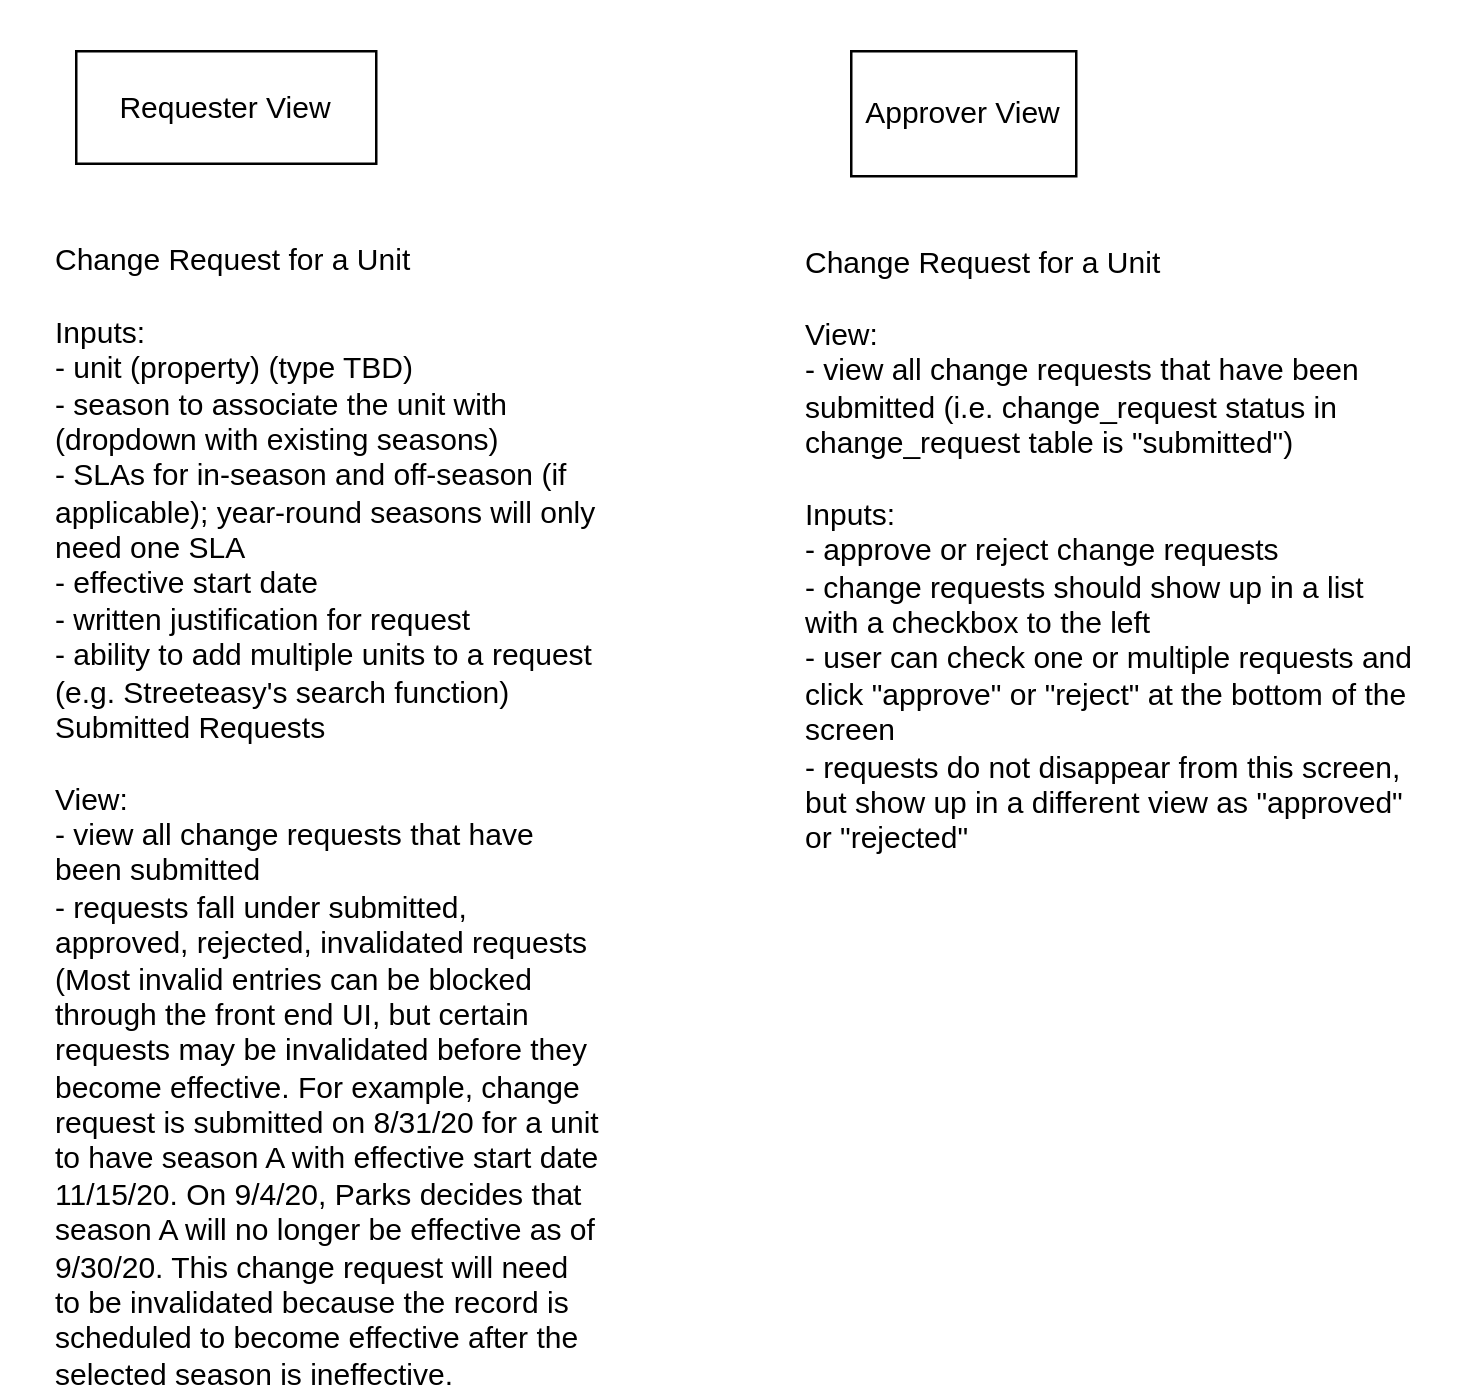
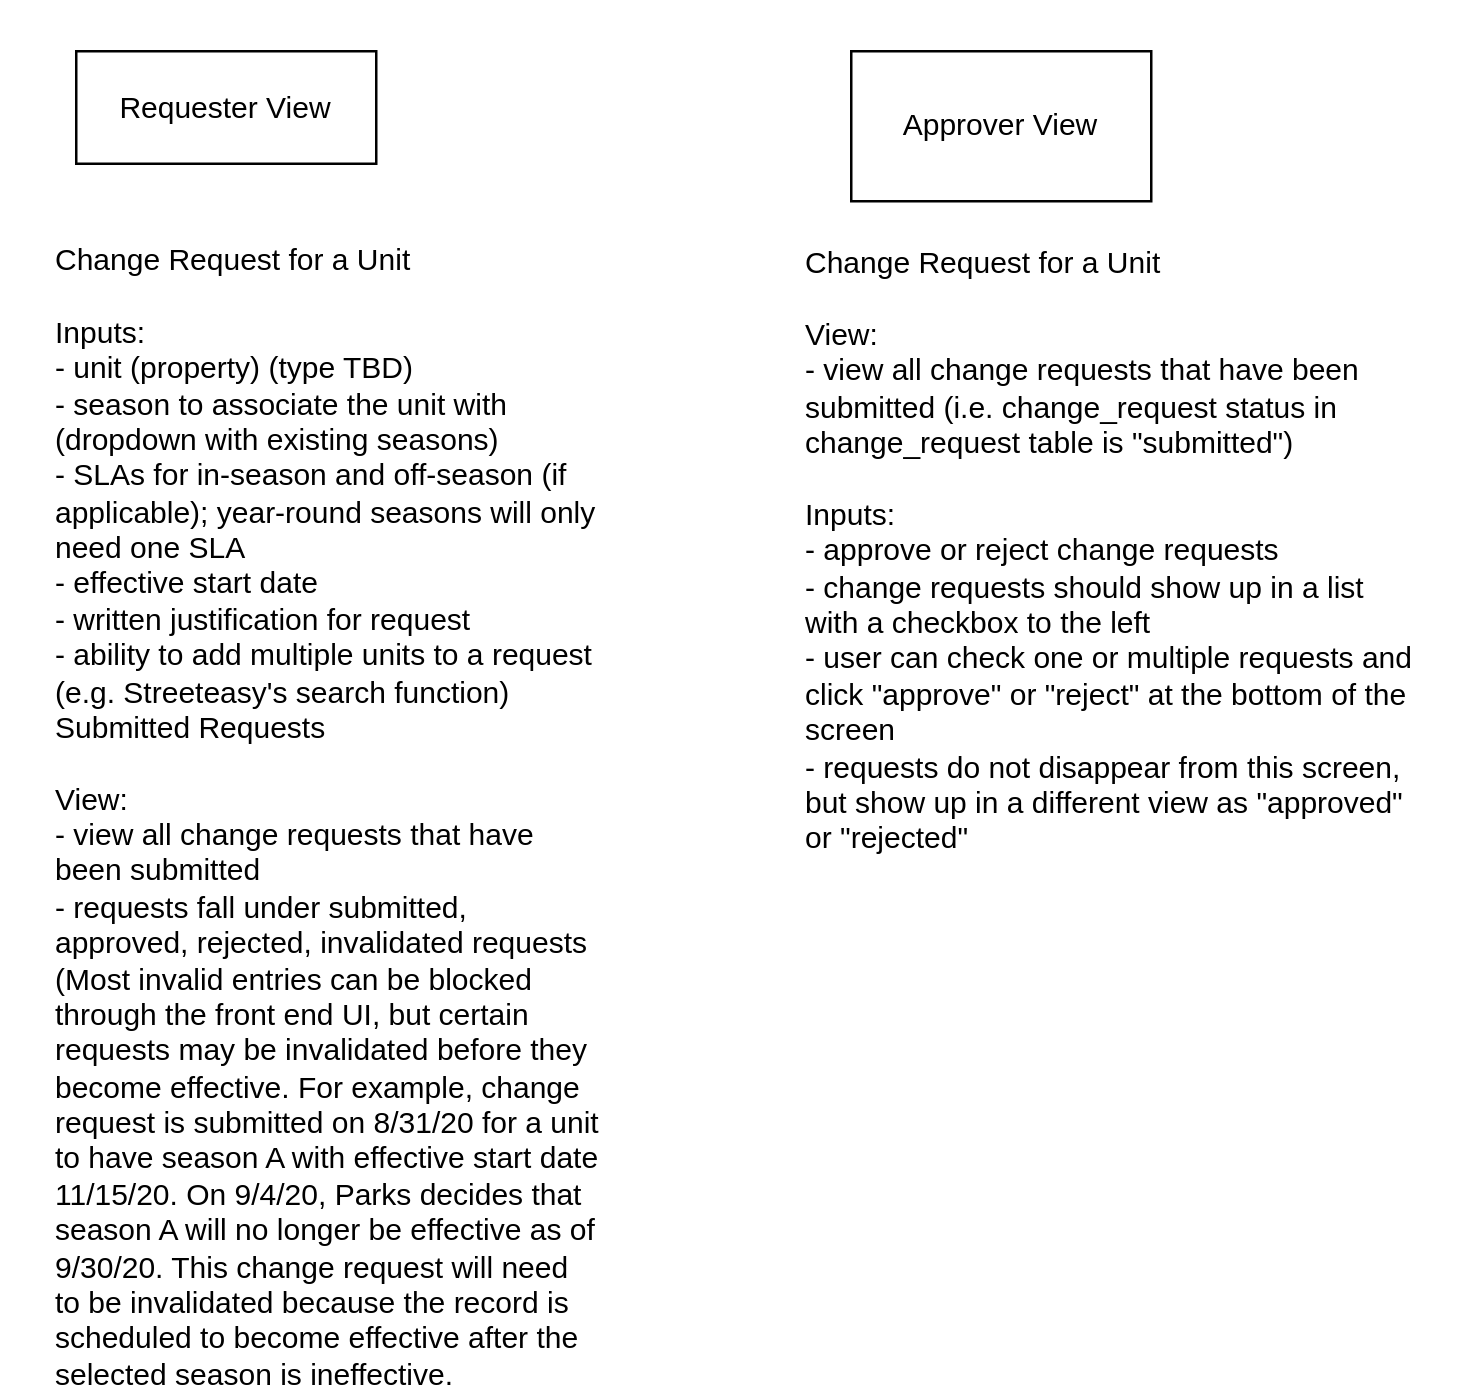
node "Approver View": size 225x125 -> 300x150
